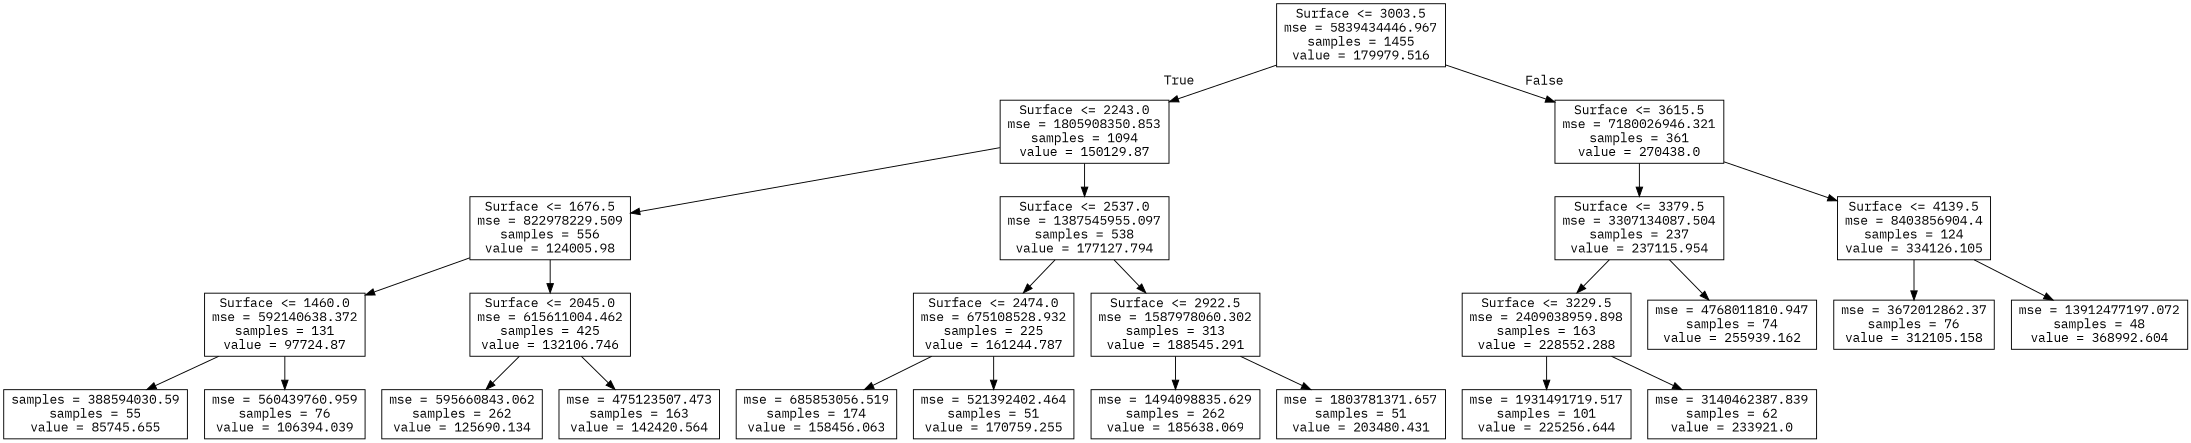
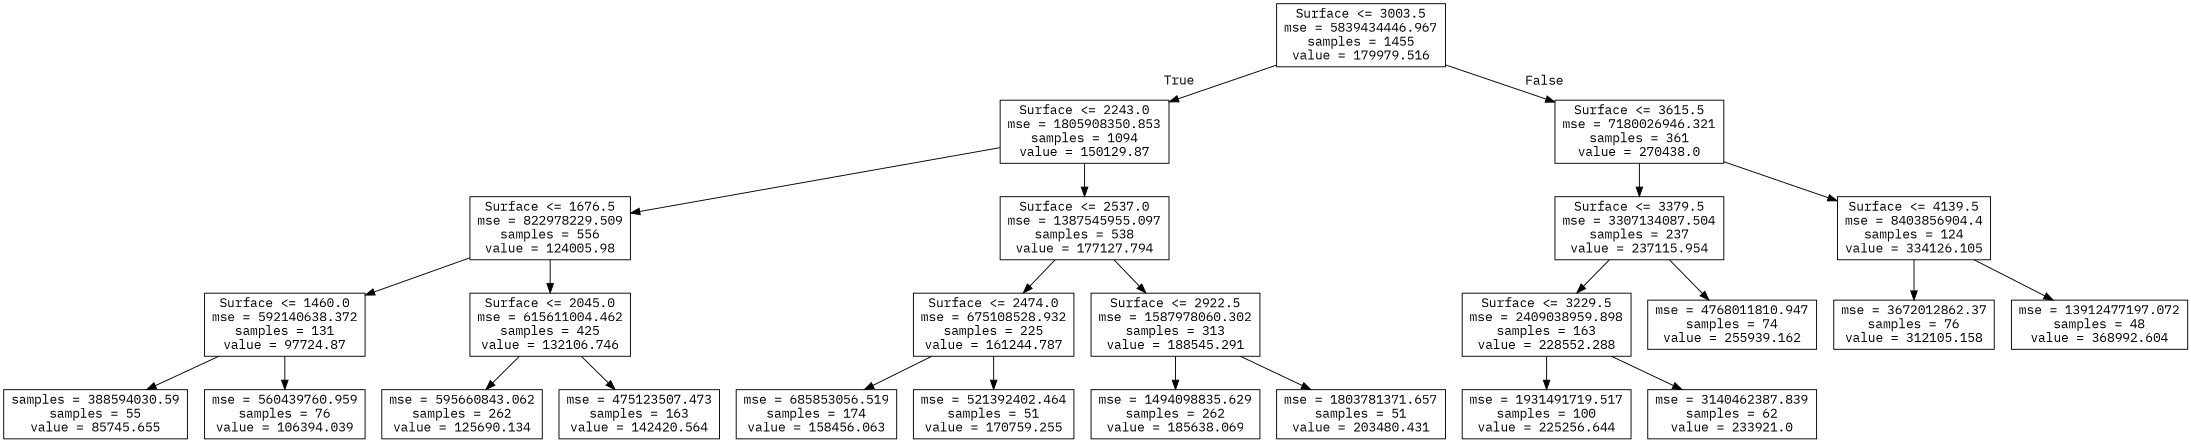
node "mse = 1931491719.517 samples = 101 value = 225256.644": label "mse = 1931491719.517 samples = 101 value = 225256.644" -> "mse = 1931491719.517 samples = 100 value = 225256.644"
